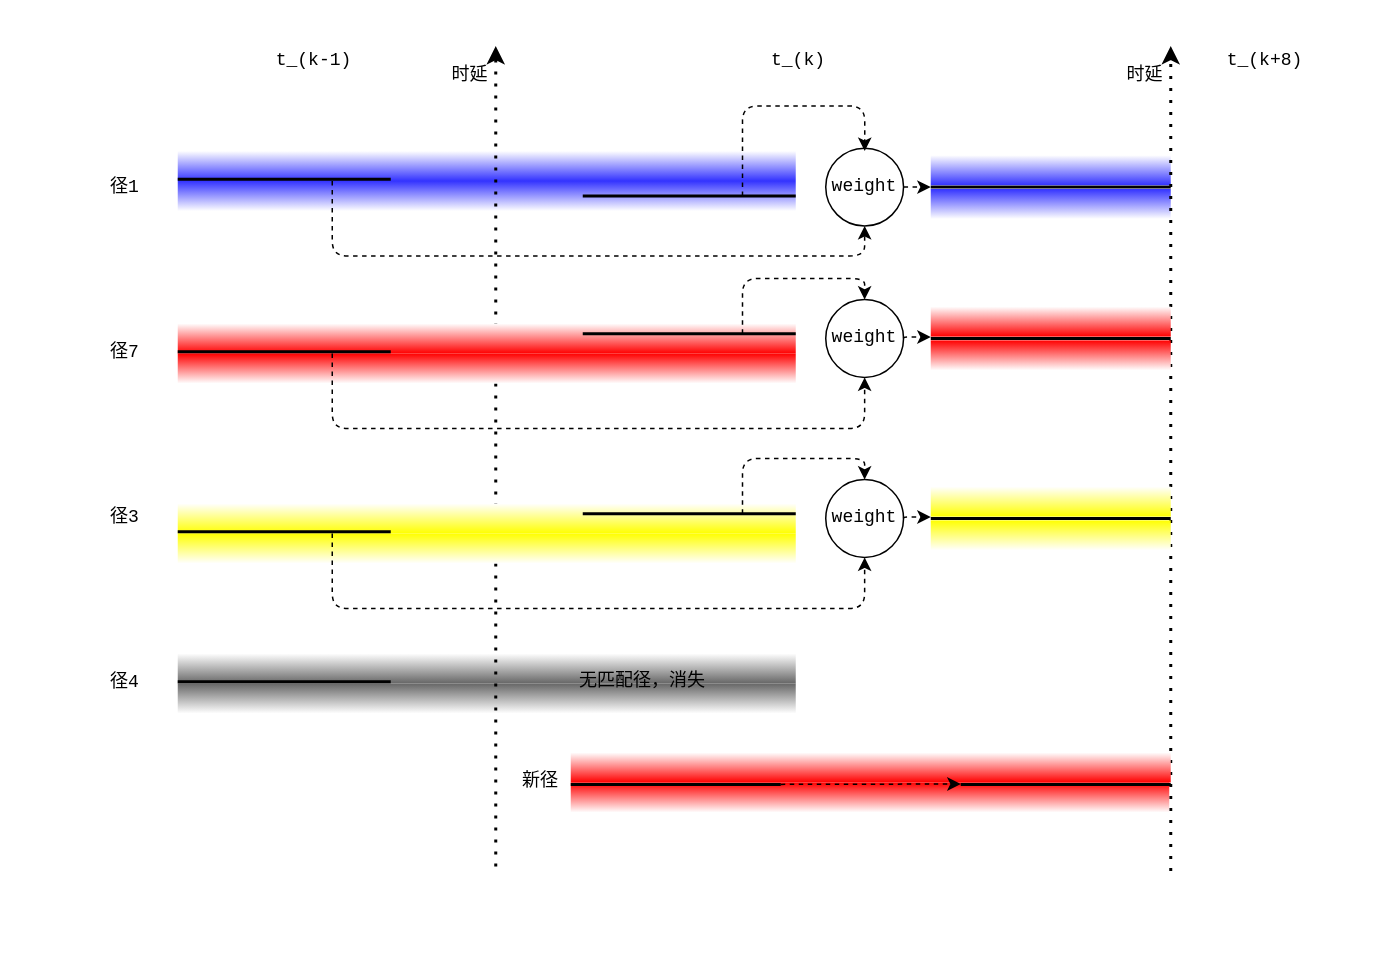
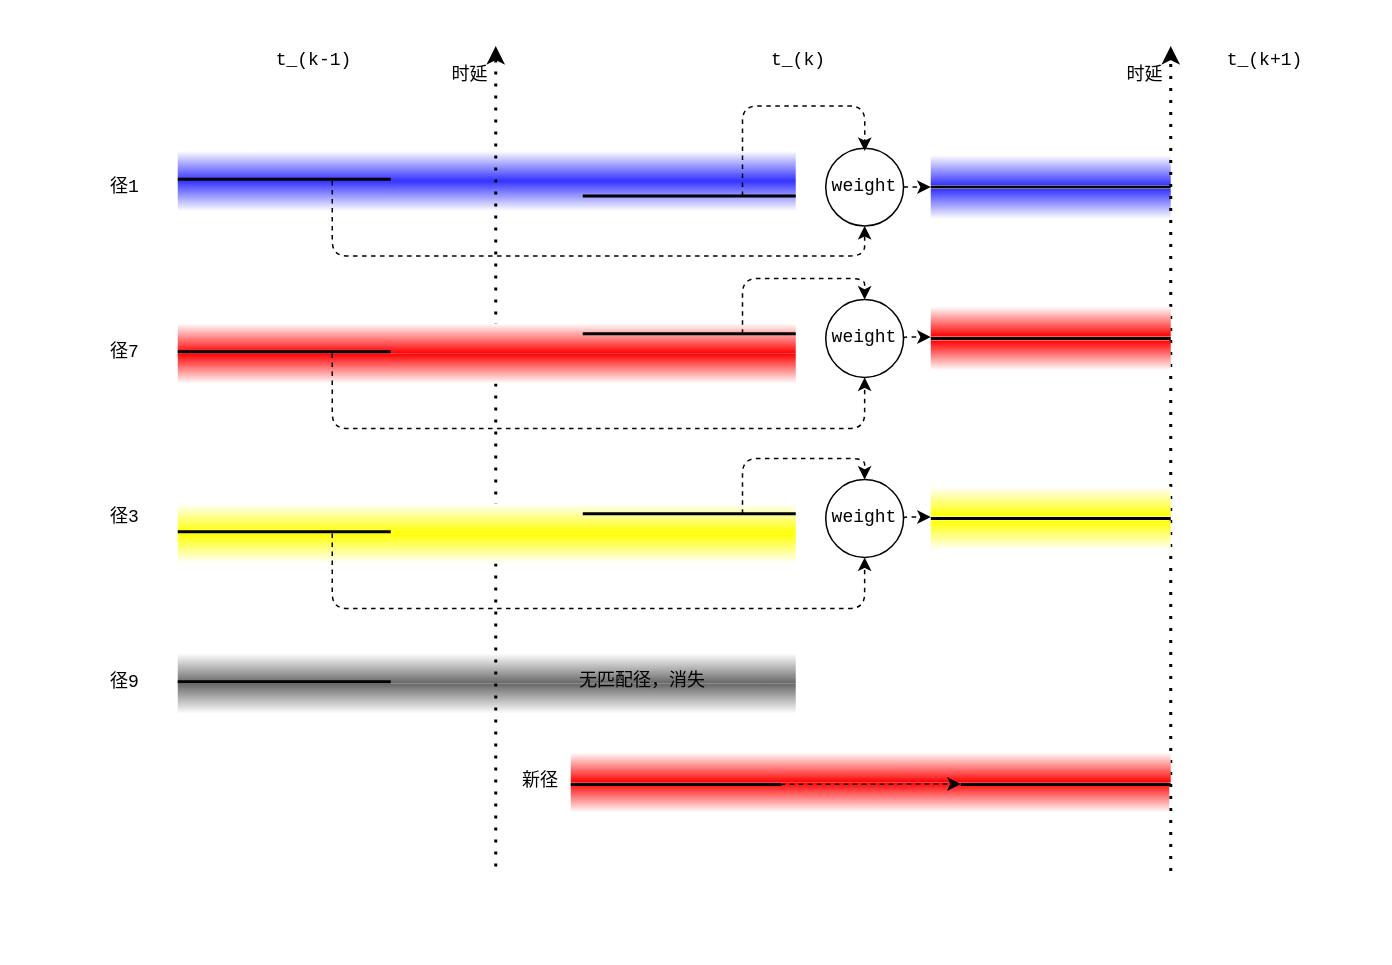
node "t_(k+8)": label "t_(k+8)" -> "t_(k+1)"
node "径4": label "径4" -> "径9"
